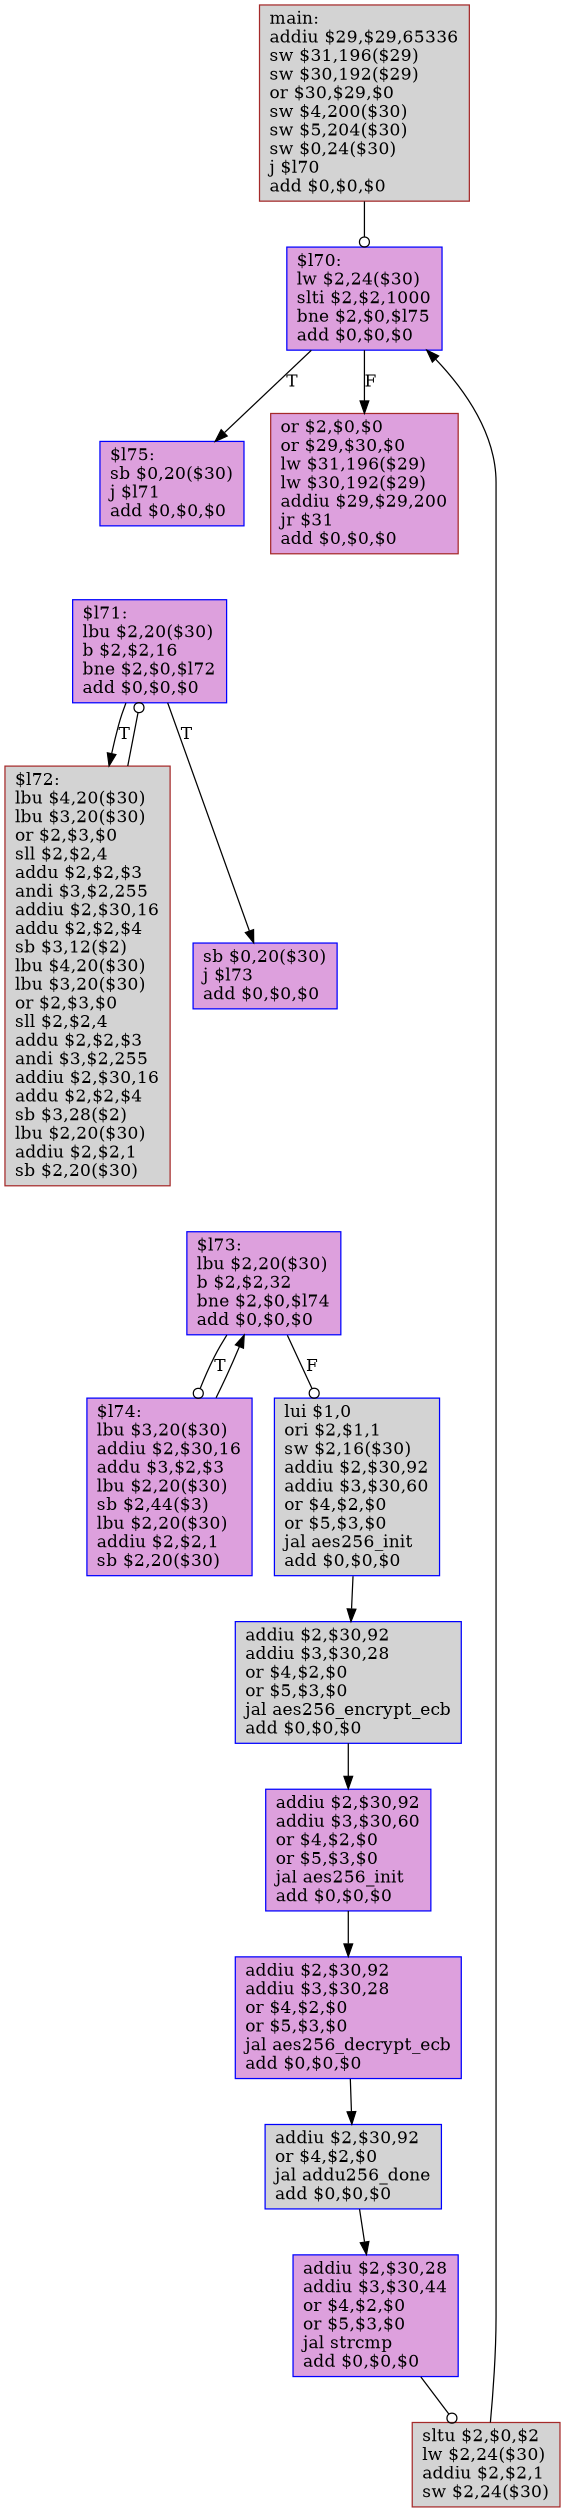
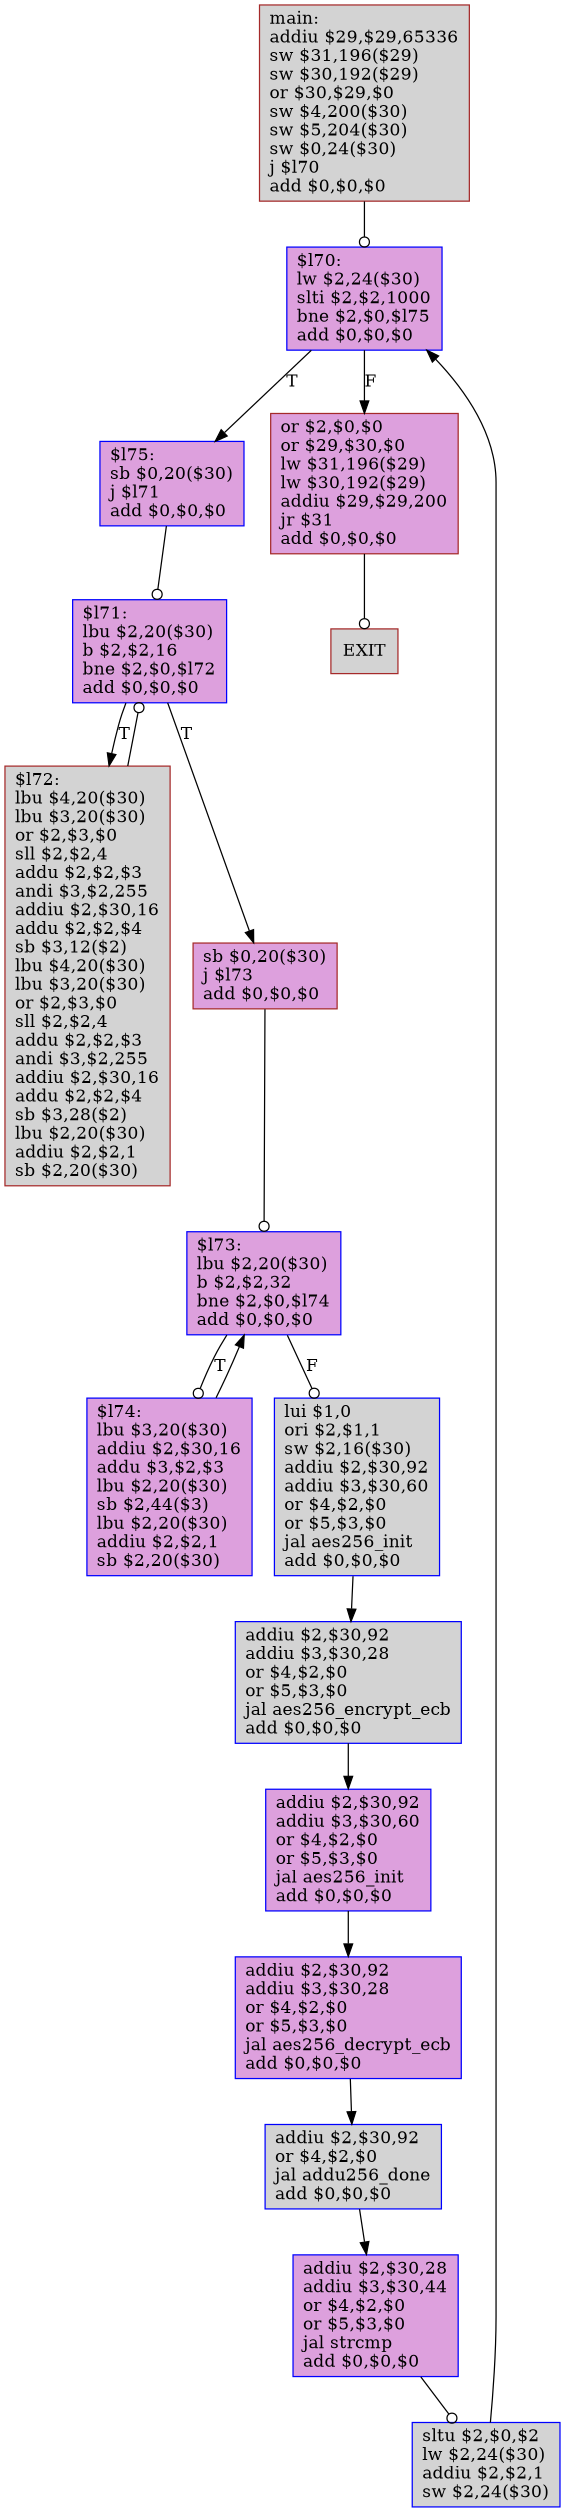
edge "$l75: sb $0,20($30) j $l71 add $0,$0,$0" -> "$l71: lbu $2,20($30) b $2,$2,16 bne $2,$0,$l72 add $0,$0,$0": added
node "EXIT": added
node "sb $0,20($30) j $l73 add $0,$0,$0": color blue -> brown
edge "sb $0,20($30) j $l73 add $0,$0,$0" -> "$l73: lbu $2,20($30) b $2,$2,32 bne $2,$0,$l74 add $0,$0,$0": added
node "sltu $2,$0,$2 lw $2,24($30) addiu $2,$2,1 sw $2,24($30)": color brown -> blue
